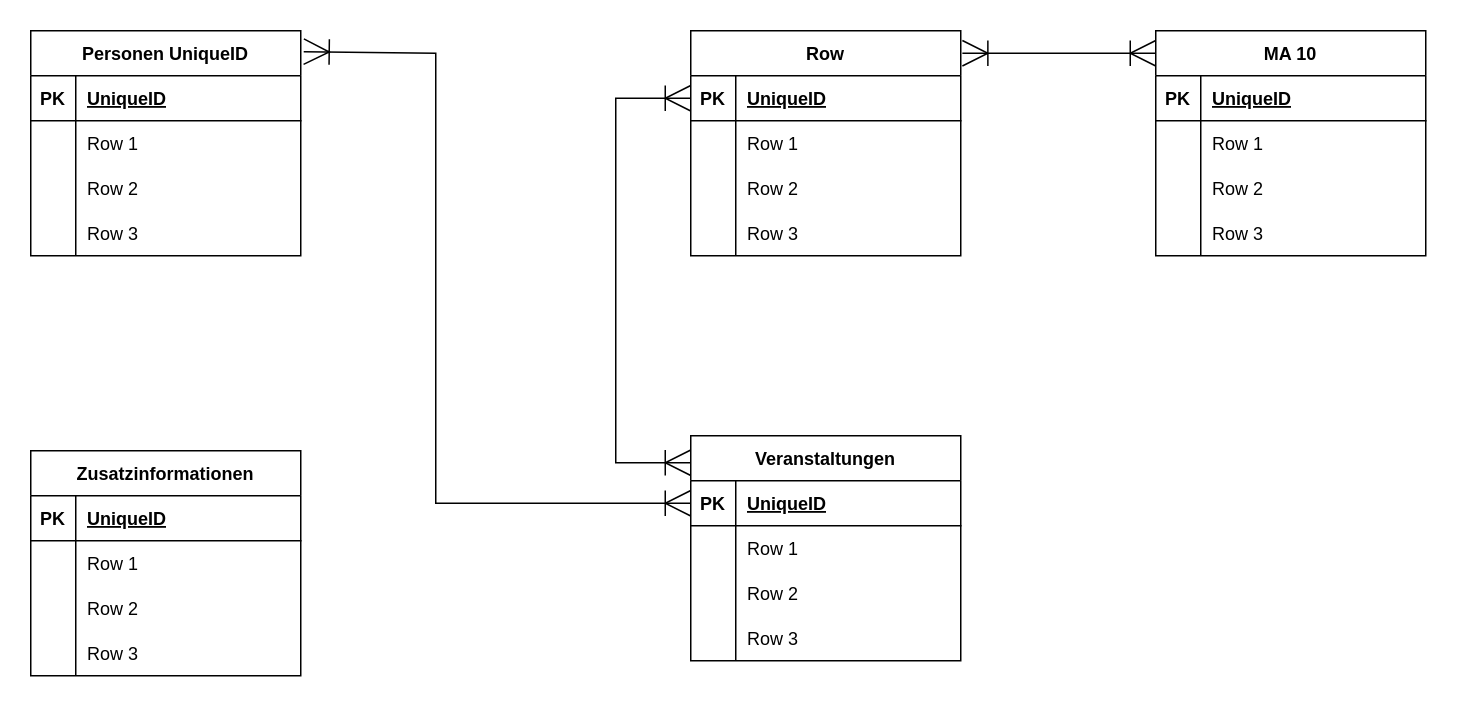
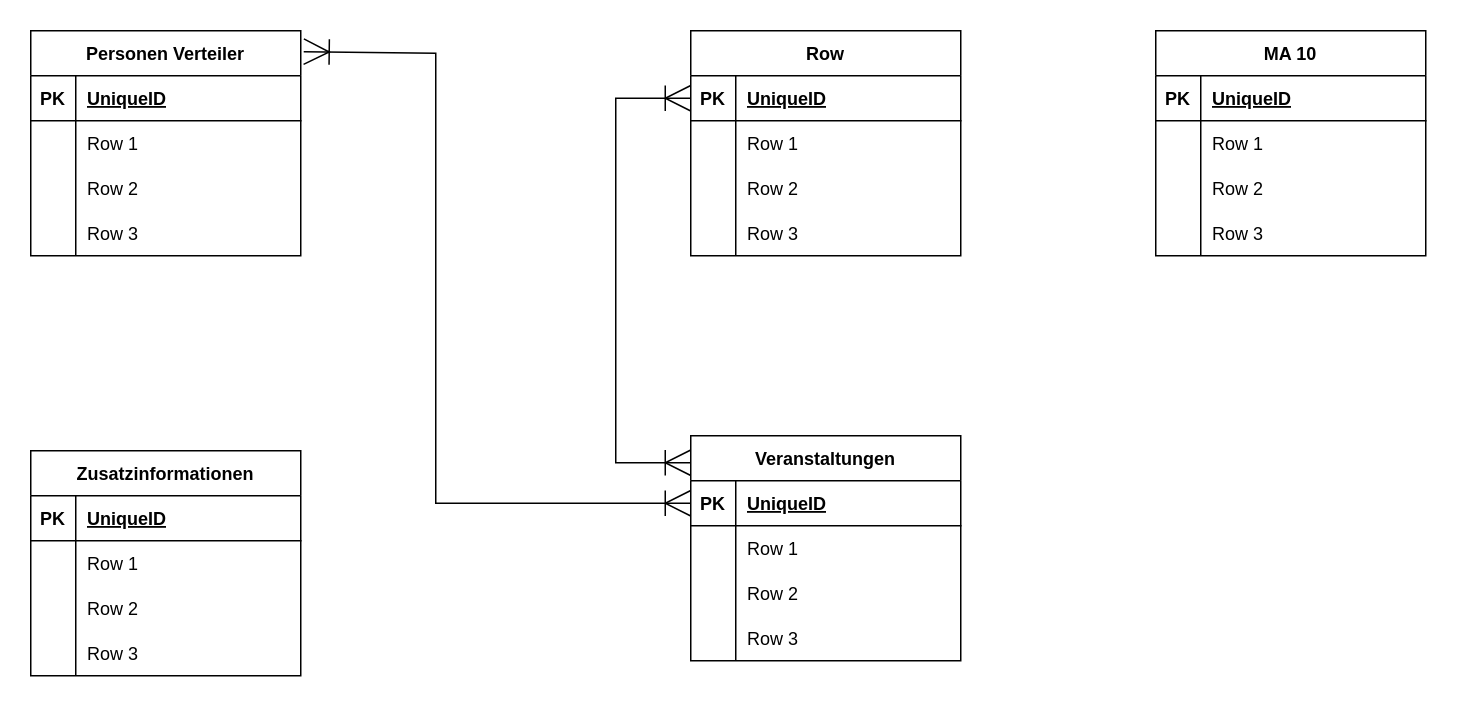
edge "Row" -- "MA 10": removed
node "Personen UniqueID": label "Personen UniqueID" -> "Personen Verteiler"
